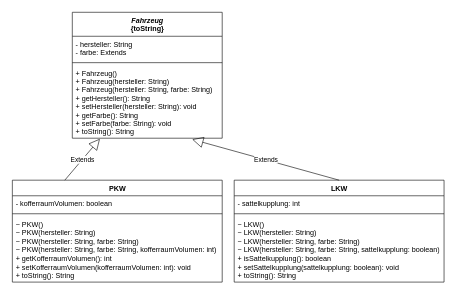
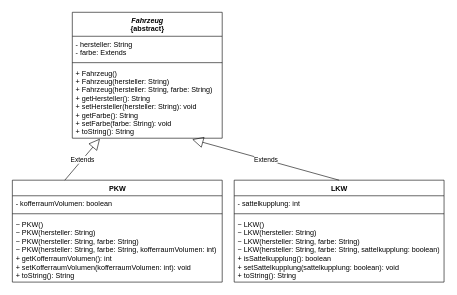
node "Fahrzeug {toString}": label "Fahrzeug {toString}" -> "Fahrzeug {abstract}"
